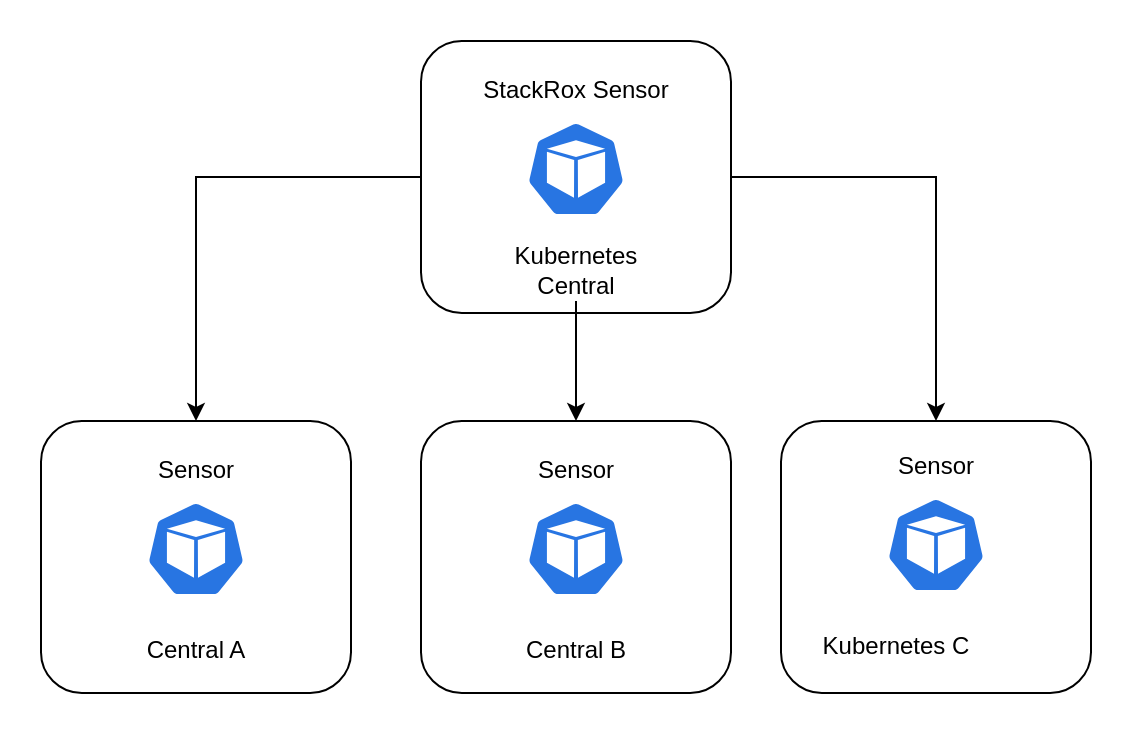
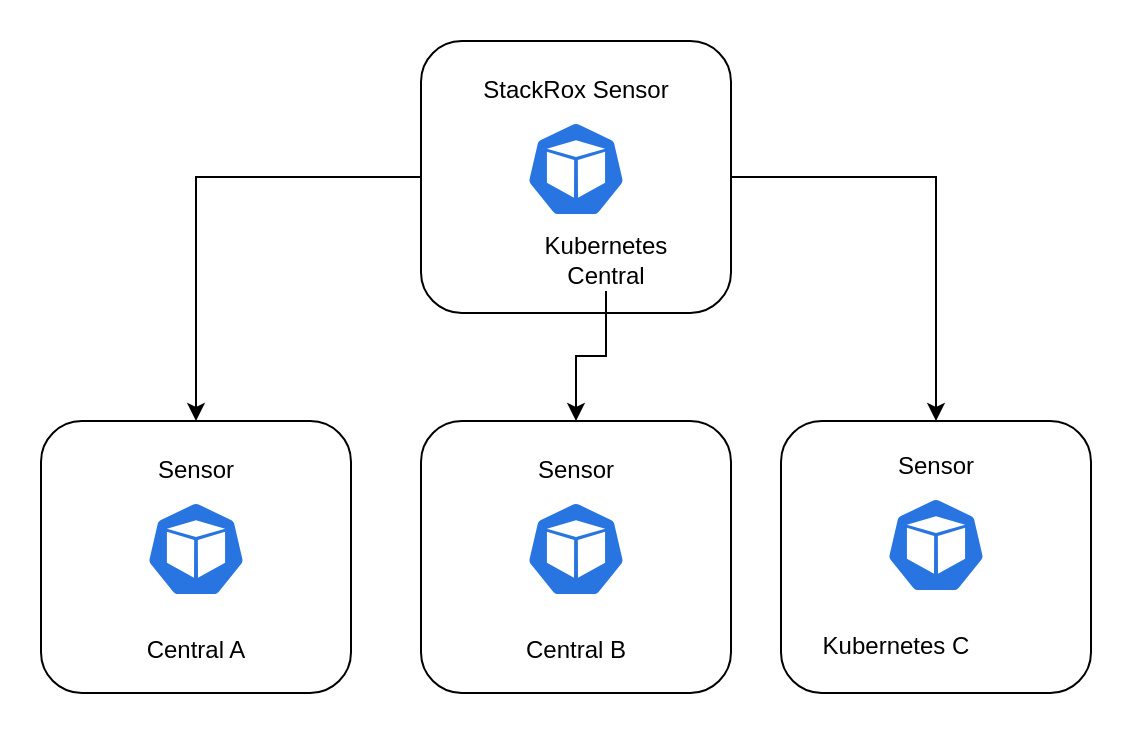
node "Kubernetes Central": moved (576, 271) -> (606, 261)
